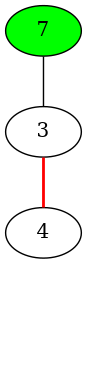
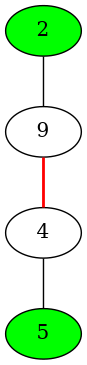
node "7": label "7" -> "2"
node "3": label "3" -> "9"
node "5": added
